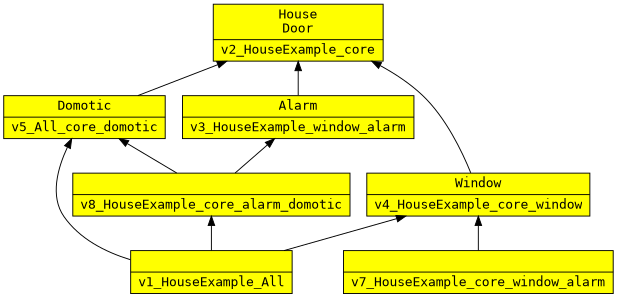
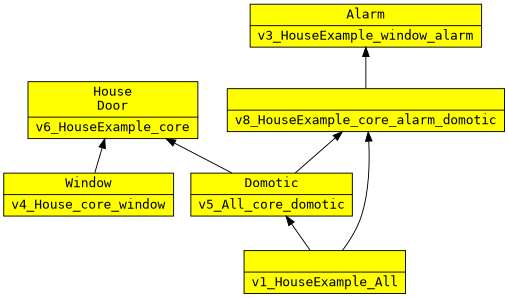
node "House": text "v2_HouseExample_core" -> "v6_HouseExample_core"
edge "Alarm" -> "House": removed
edge "v8_HouseExample_core_alarm_domotic" -> "Domotic": reversed
node "Window": text "v4_HouseExample_core_window" -> "v4_House_core_window"
edge "v1_HouseExample_All" -> "Window": removed
node "v7_HouseExample_core_window_alarm": removed
